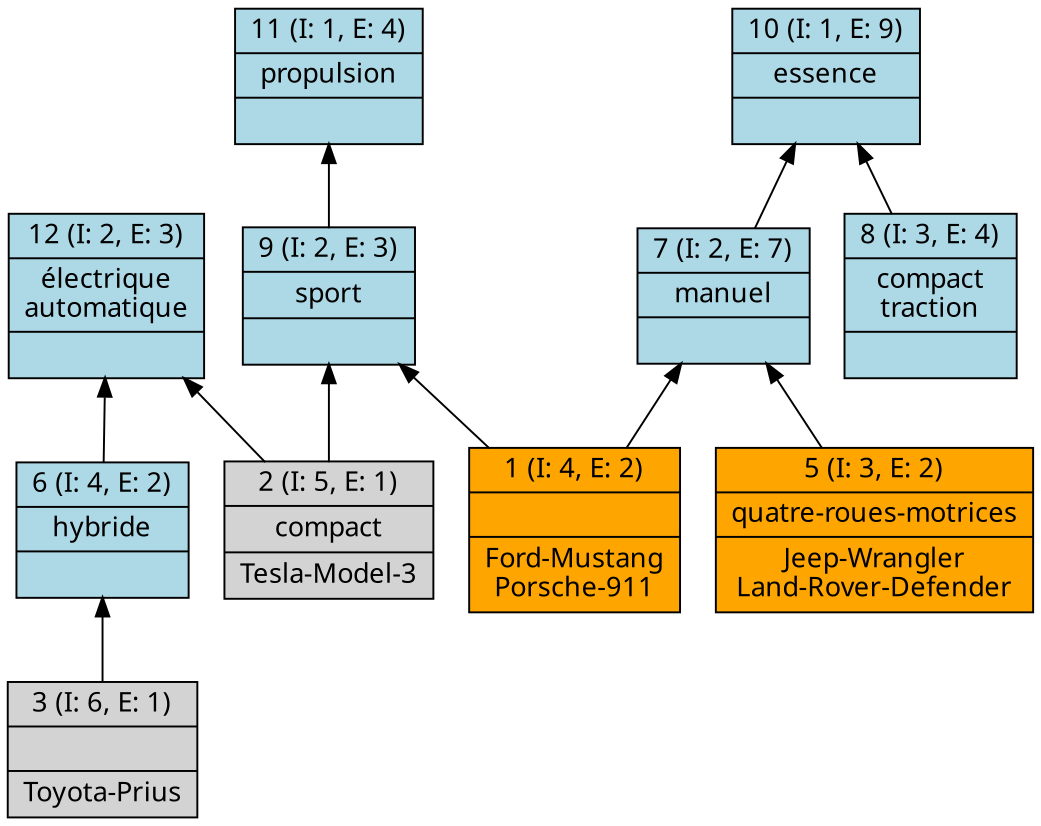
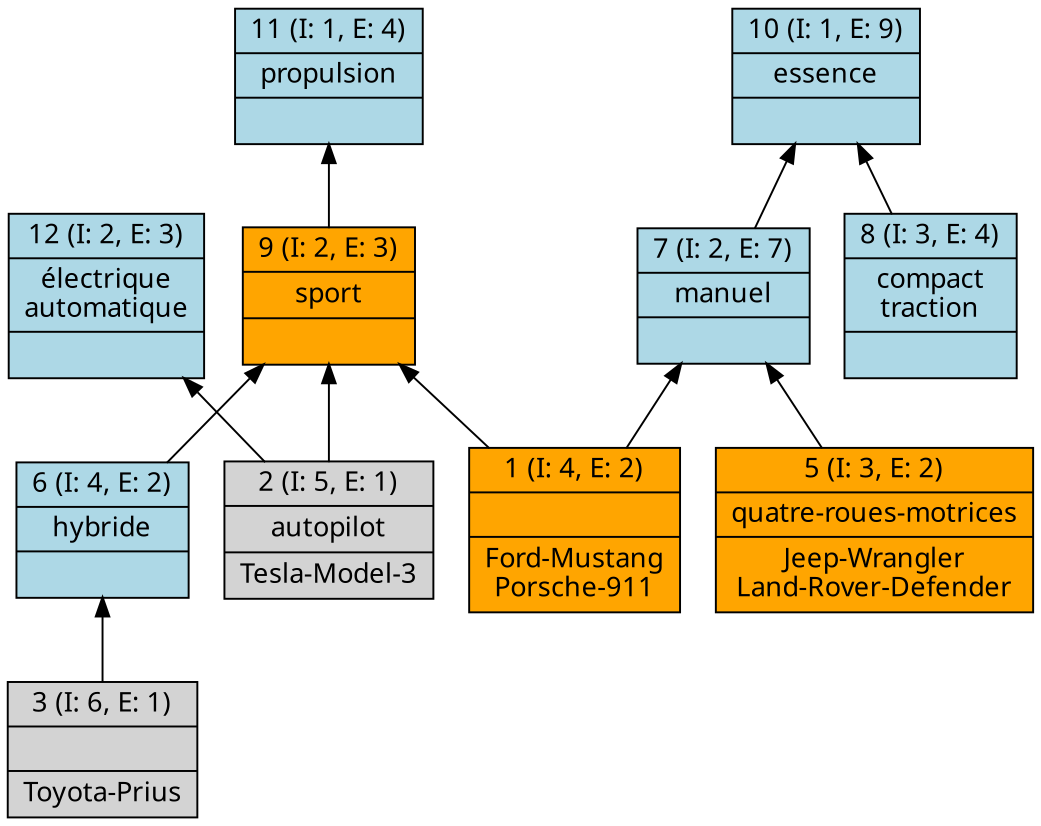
node "9 (I: 2, E: 3)": fillcolor lightblue -> orange
edge "6 (I: 4, E: 2)" -> "12 (I: 2, E: 3)": now "6 (I: 4, E: 2)" -> "9 (I: 2, E: 3)"
node "2 (I: 5, E: 1)": text "compact" -> "autopilot"
